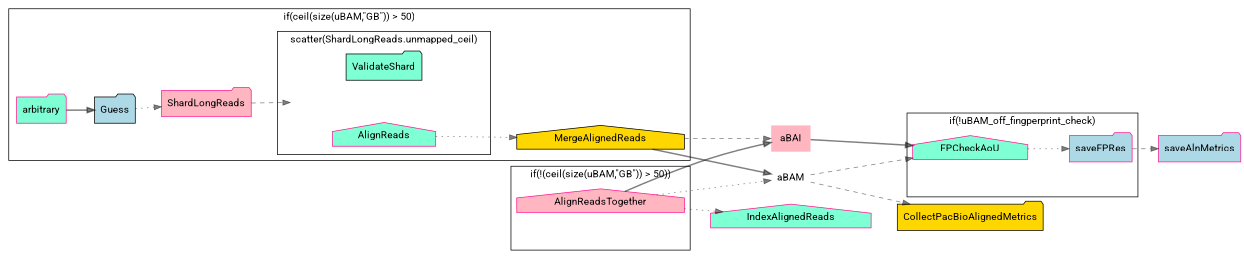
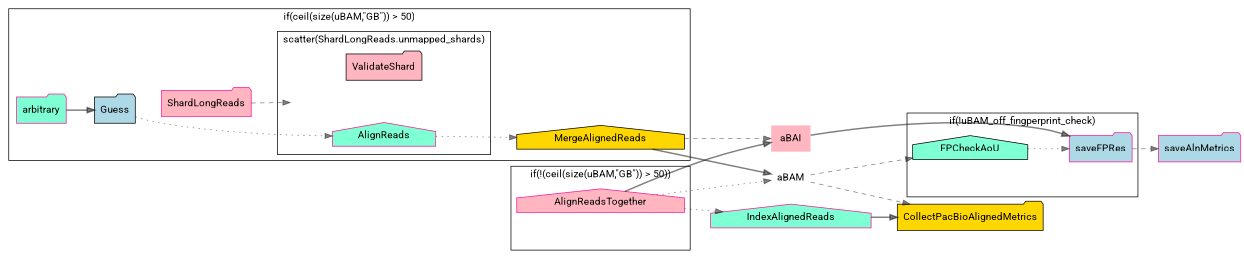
cluster "scatter(ShardLongReads.unmapped_ceil)": label "scatter(ShardLongReads.unmapped_ceil)" -> "scatter(ShardLongReads.unmapped_shards)"
node "ValidateShard": fillcolor aquamarine -> lightpink
edge "Guess" -> "ShardLongReads": now "Guess" -> "AlignReads"
edge "aBAI" -> "FPCheckAoU": now "aBAI" -> "saveFPRes"
node "FPCheckAoU": color deeppink -> black
edge "IndexAlignedReads" -> "CollectPacBioAlignedMetrics": added
